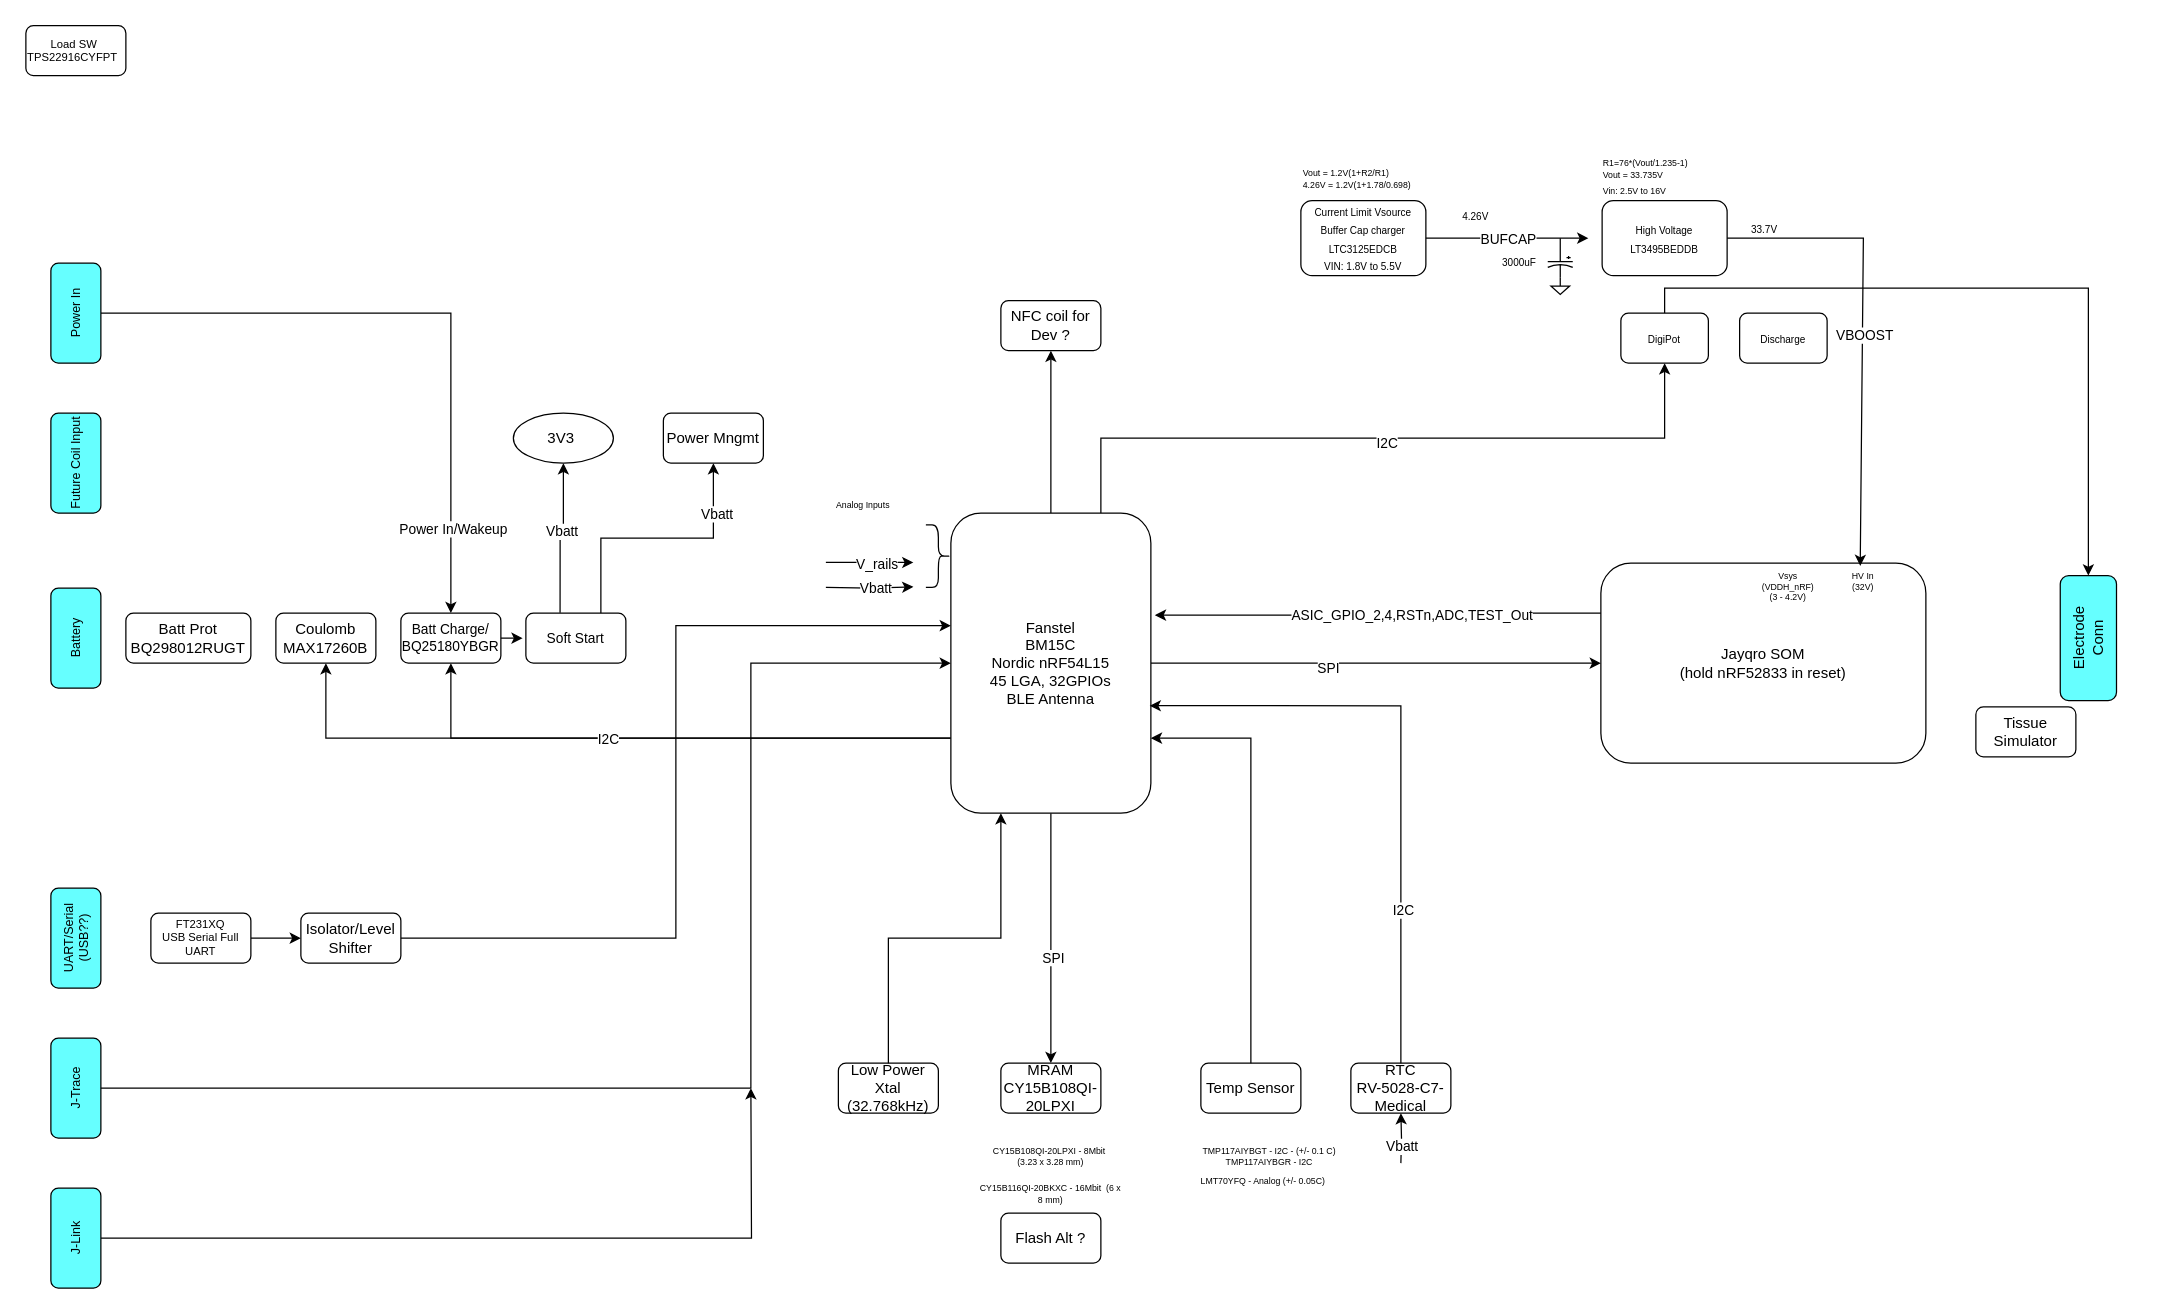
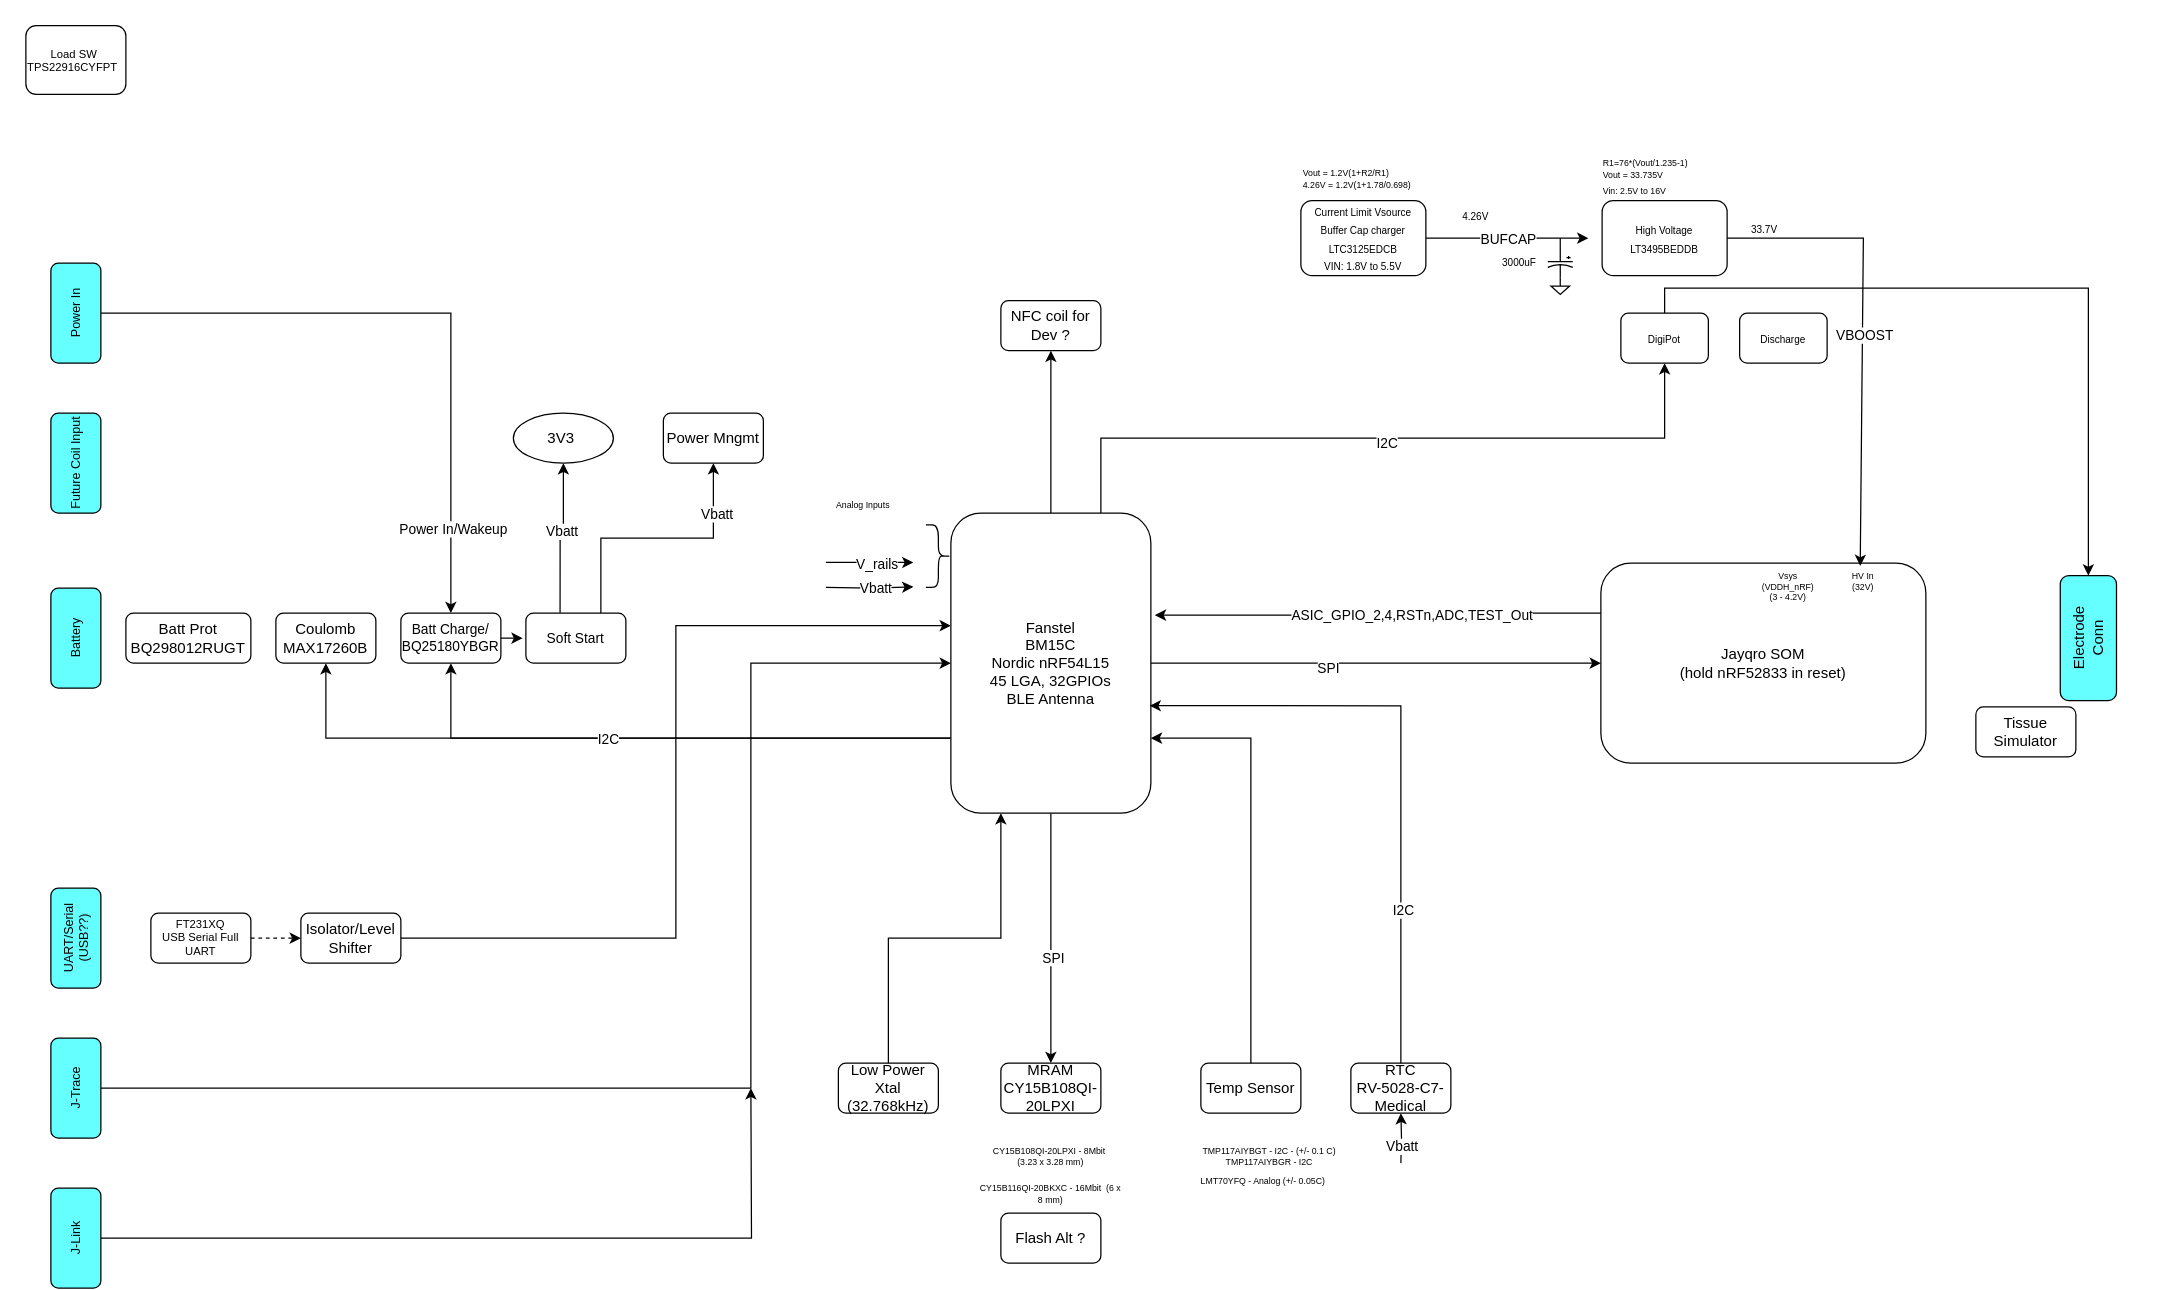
node "Load SW TPS22916CYFPT": size 100x50 -> 100x69
edge "FT231XQ USB Serial Full UART" -> "Isolator/Level Shifter": style solid -> dashed
